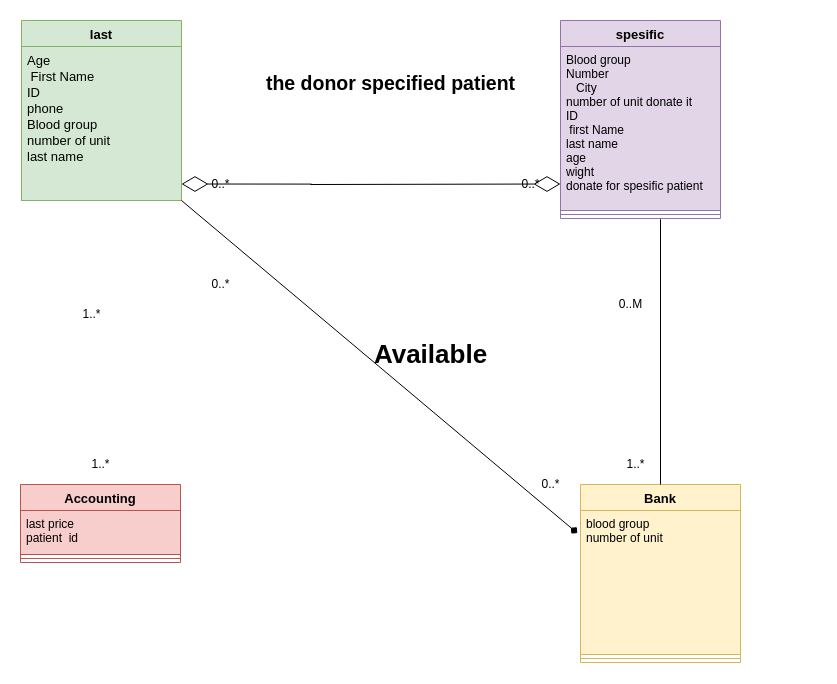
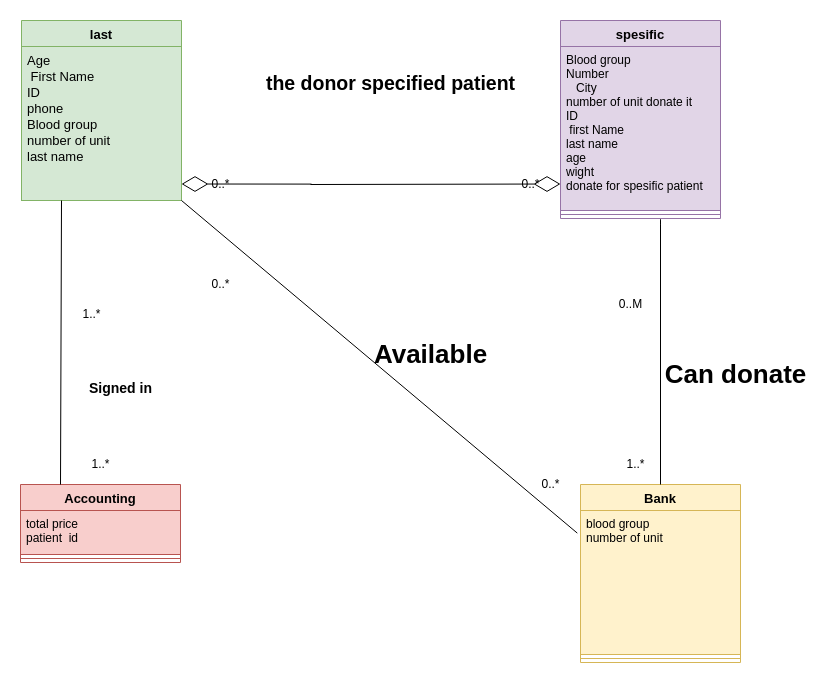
edge "last" -- "Accounting": added
node "Can donate": added
node "Signed in": added
node "last price patient id": label "last price patient id" -> "total price patient id"
edge "last" -> "blood group number of unit": arrowhead diamond -> none
